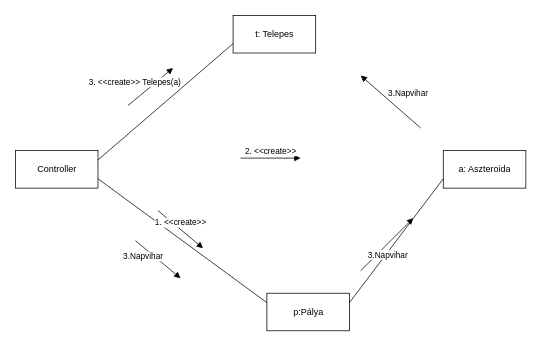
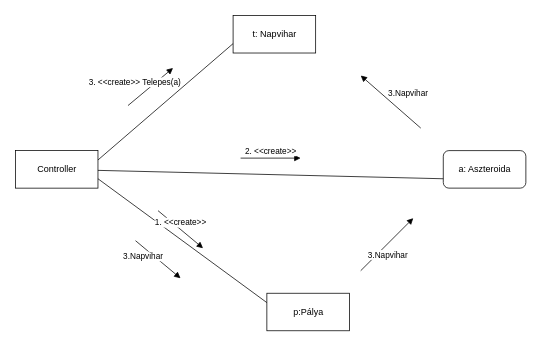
node "t: Telepes": label "t: Telepes" -> "t: Napvihar"
node "a: Aszteroida": shape rectangle -> rounded rectangle
edge "a: Aszteroida" -- "p:Pálya": now "a: Aszteroida" -- "Controller"
